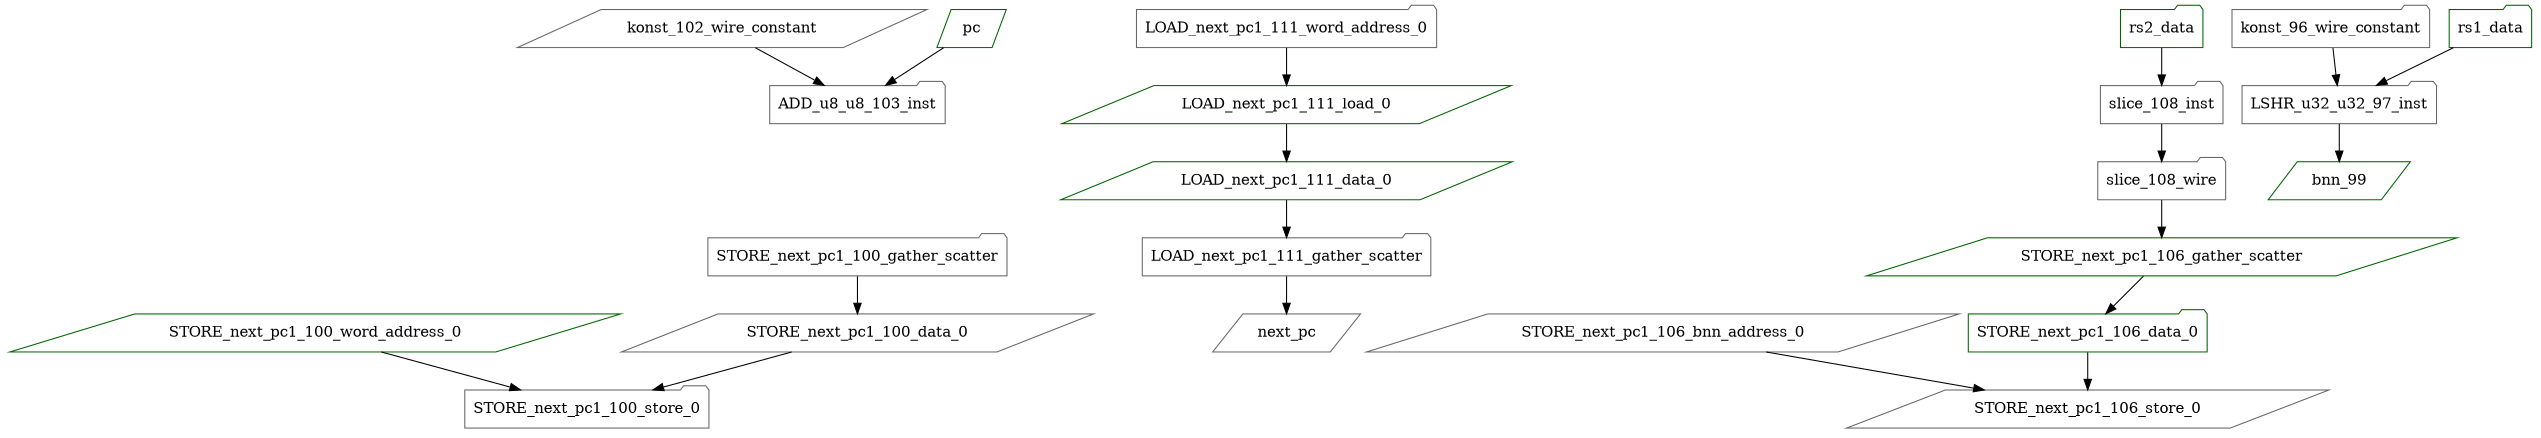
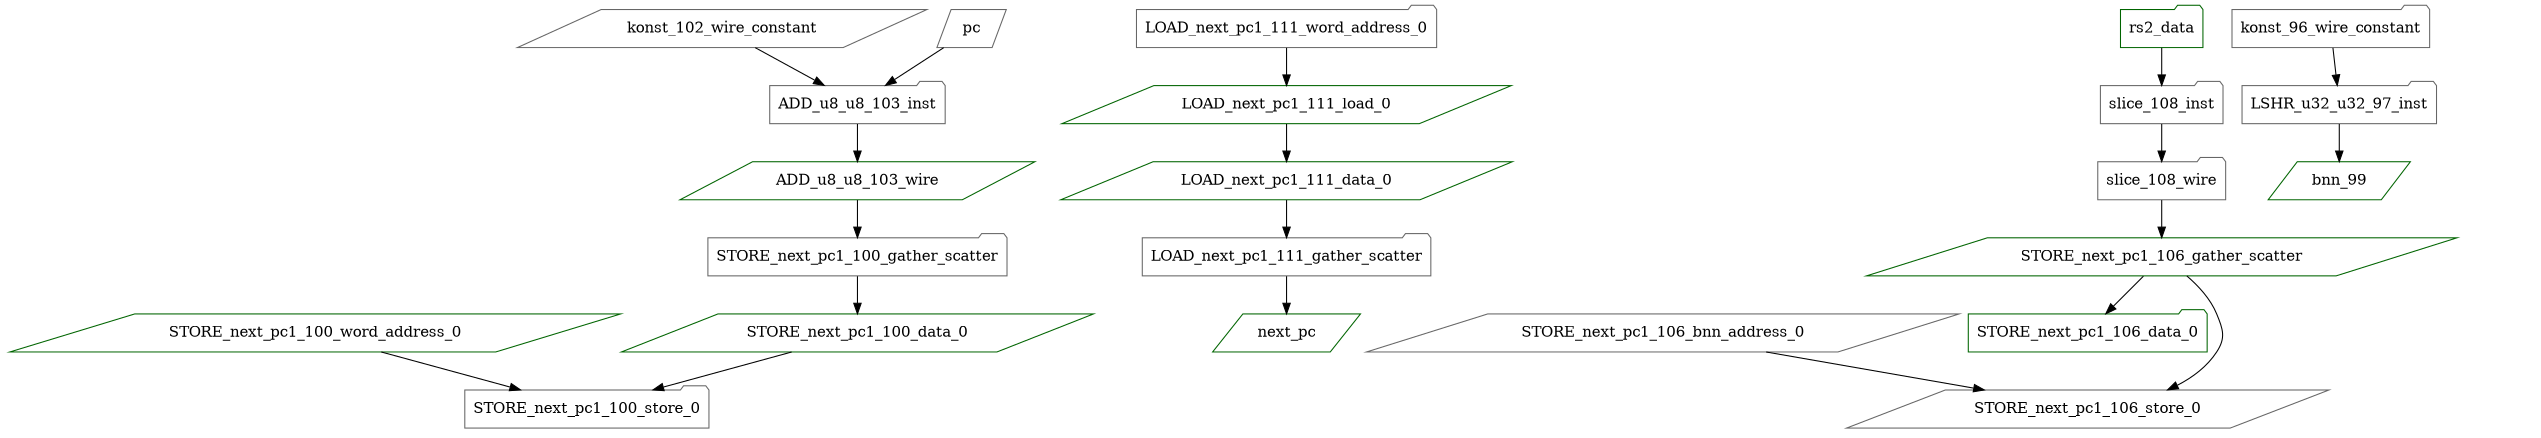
node "pc": color darkgreen -> gray40
node "rs1_data": removed
node "ADD_u8_u8_103_wire": added
node "STORE_next_pc1_100_data_0": color gray40 -> darkgreen
node "next_pc": color gray40 -> darkgreen
edge "STORE_next_pc1_106_data_0" -> "STORE_next_pc1_106_store_0": now "STORE_next_pc1_106_gather_scatter" -> "STORE_next_pc1_106_store_0"
